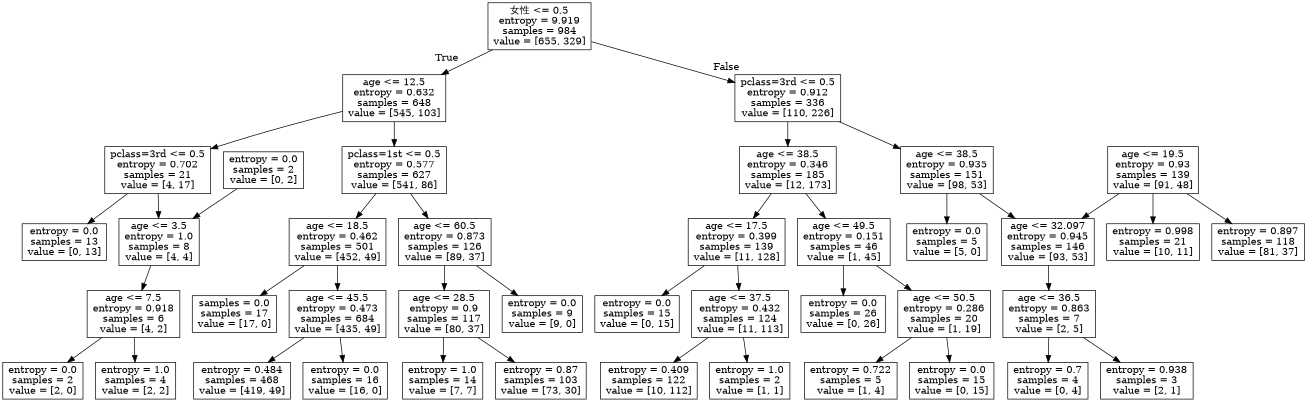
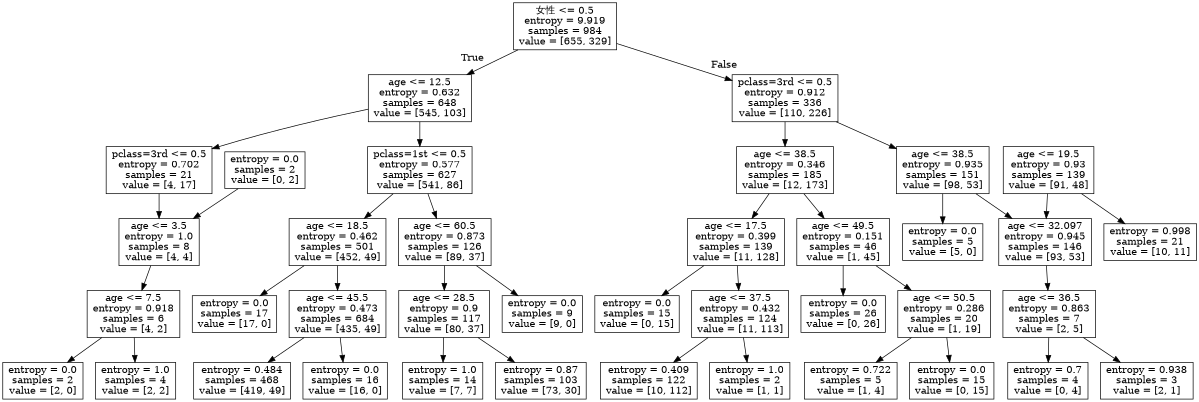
node "entropy = 0.0 samples = 13 value = [0, 13]": removed
node "entropy = 0.897 samples = 118 value = [81, 37]": removed
node "samples = 0.0 samples = 17 value = [17, 0]": label "samples = 0.0 samples = 17 value = [17, 0]" -> "entropy = 0.0 samples = 17 value = [17, 0]"
